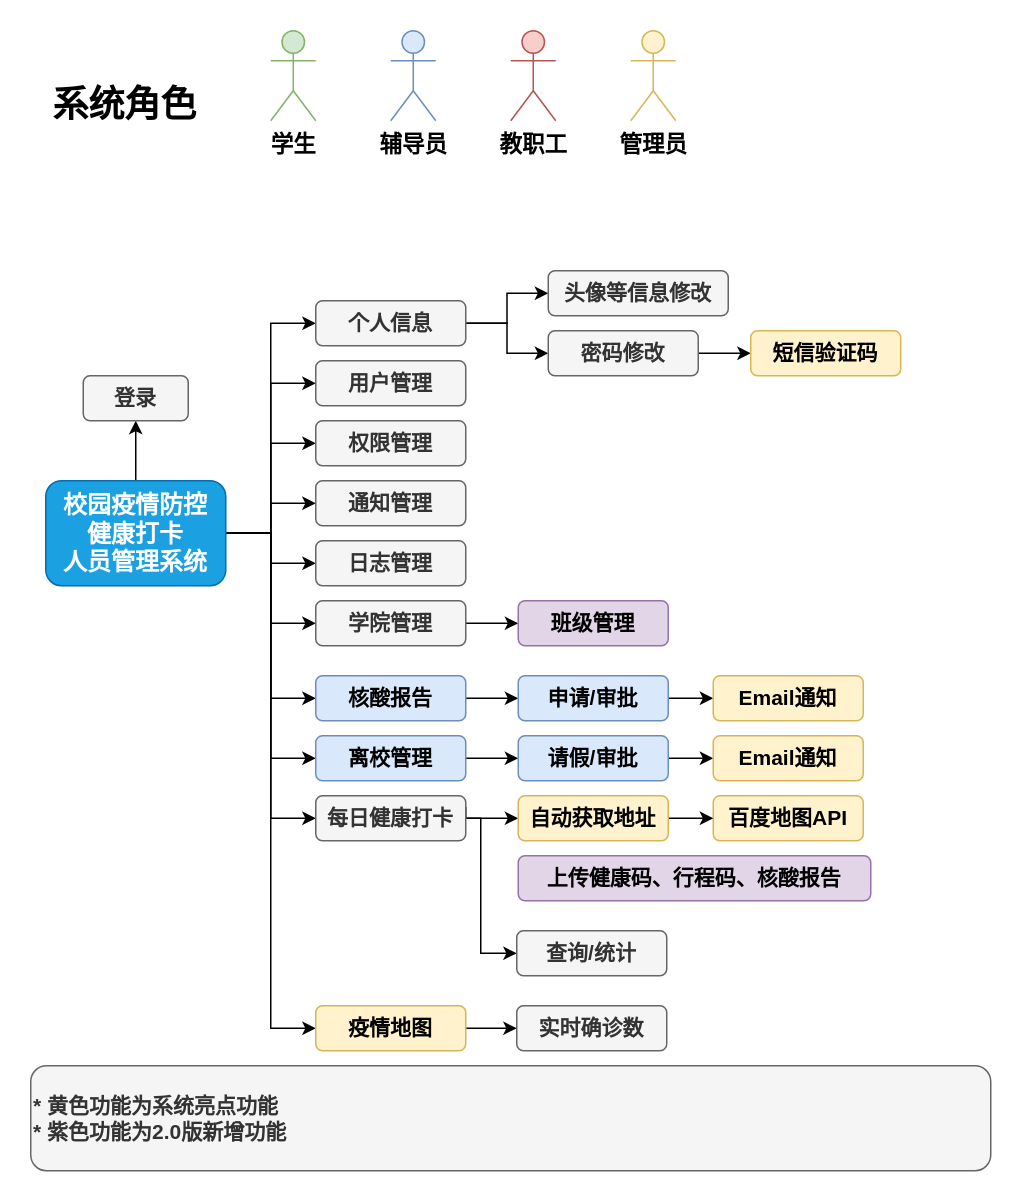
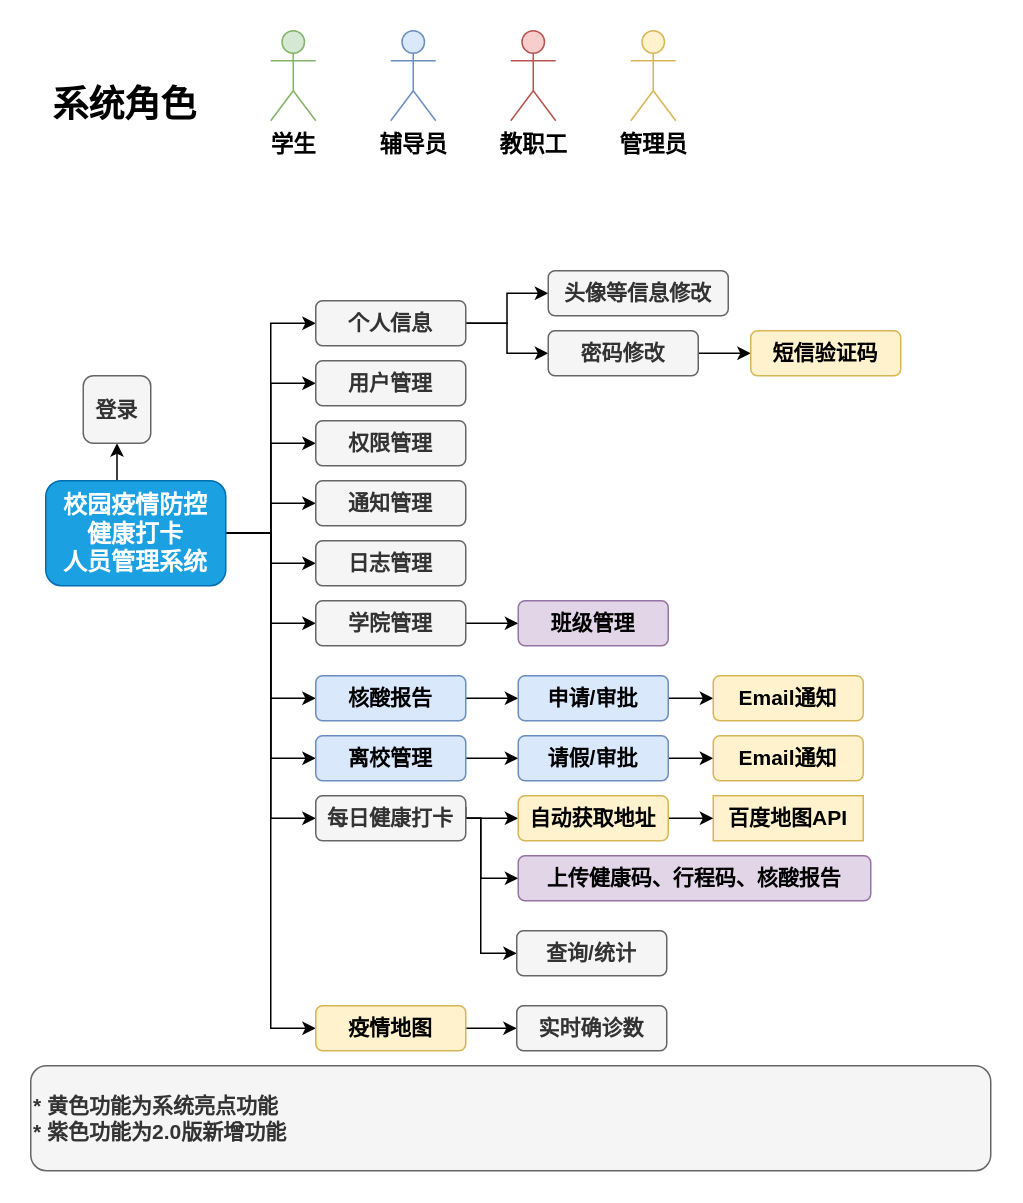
node "登录": size 105x45 -> 68x68
node "百度地图API": shape rounded rectangle -> rectangle
edge "每日健康打卡" -> "上传健康码、行程码、核酸报告": added
